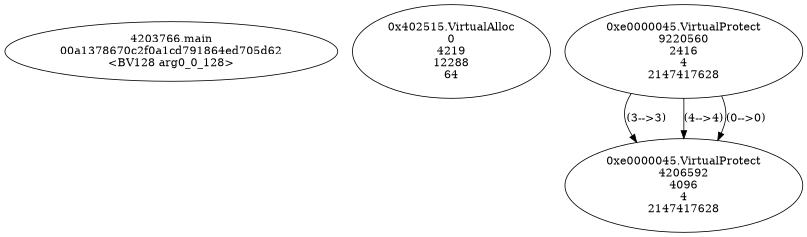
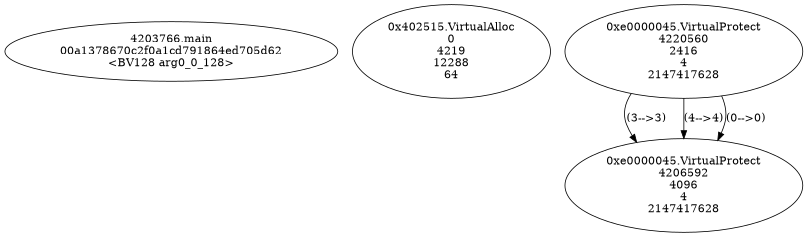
node "0xe0000045.VirtualProtect 9220560 2416 4 2147417628": label "0xe0000045.VirtualProtect 9220560 2416 4 2147417628" -> "0xe0000045.VirtualProtect 4220560 2416 4 2147417628"
